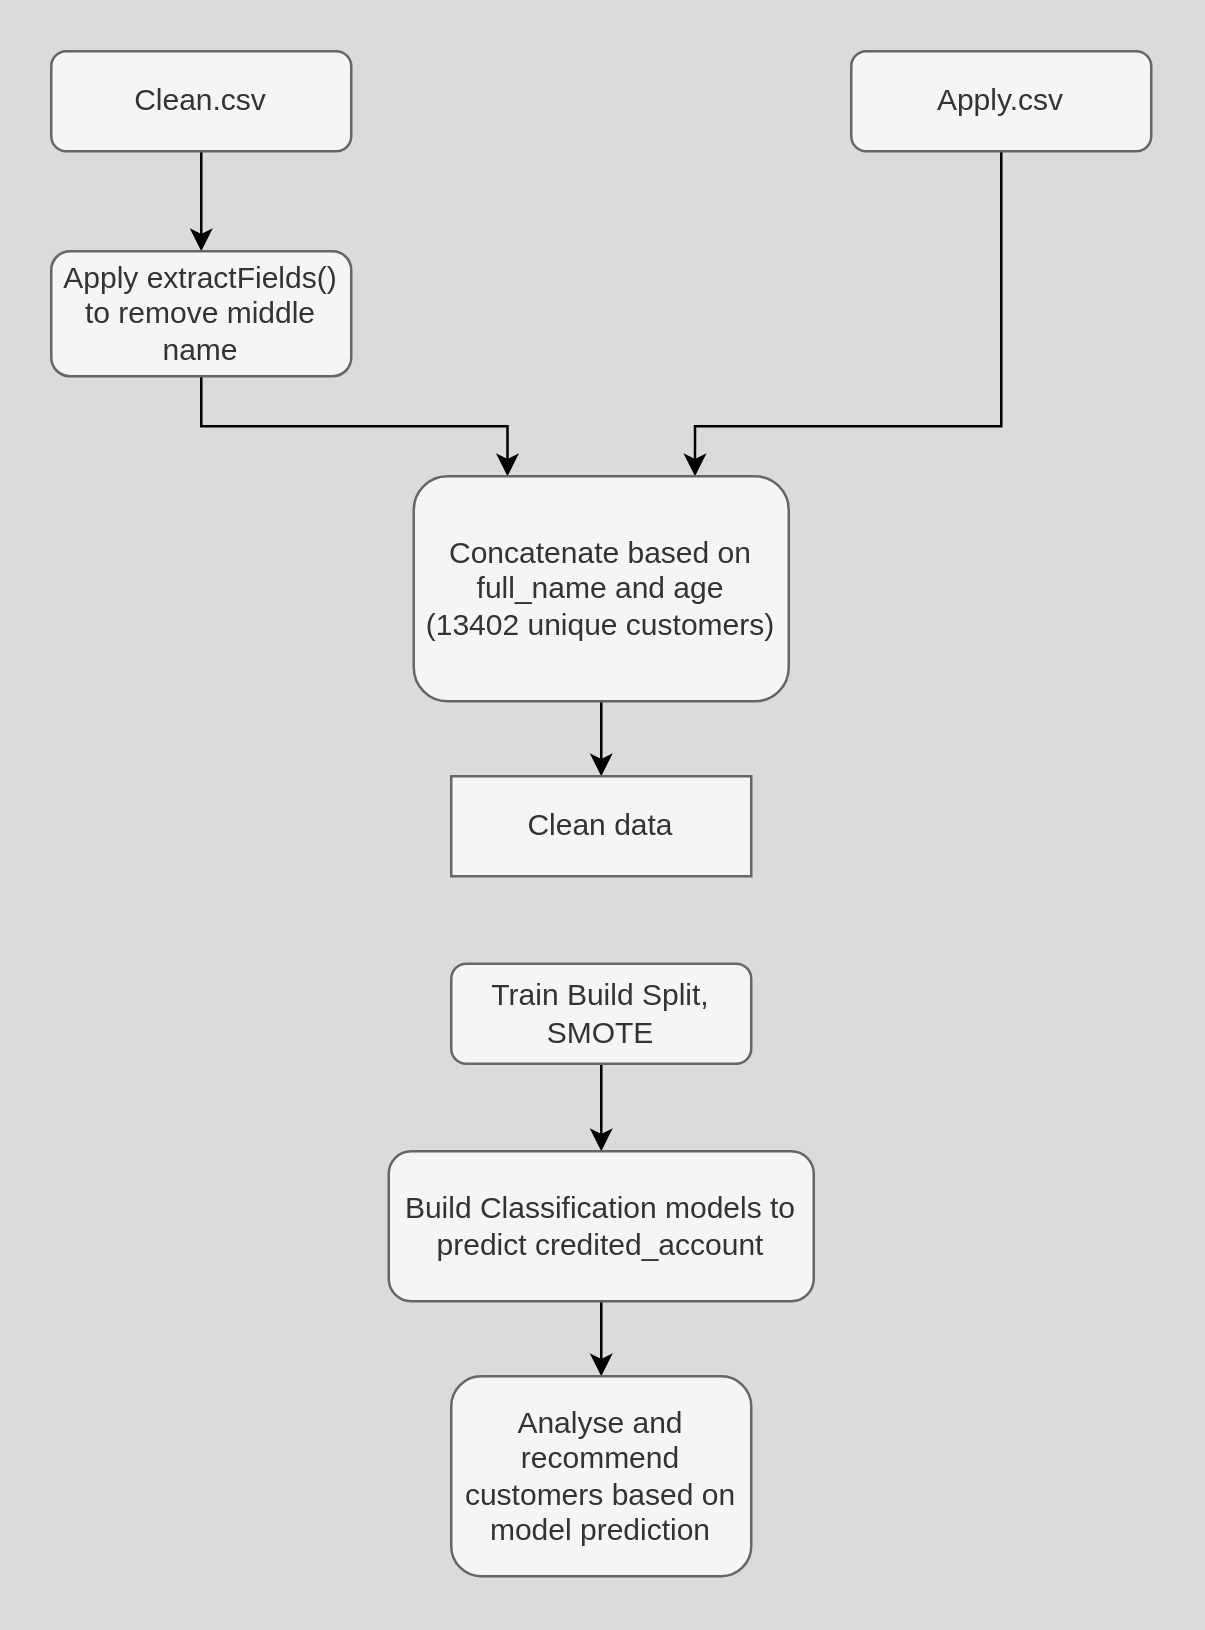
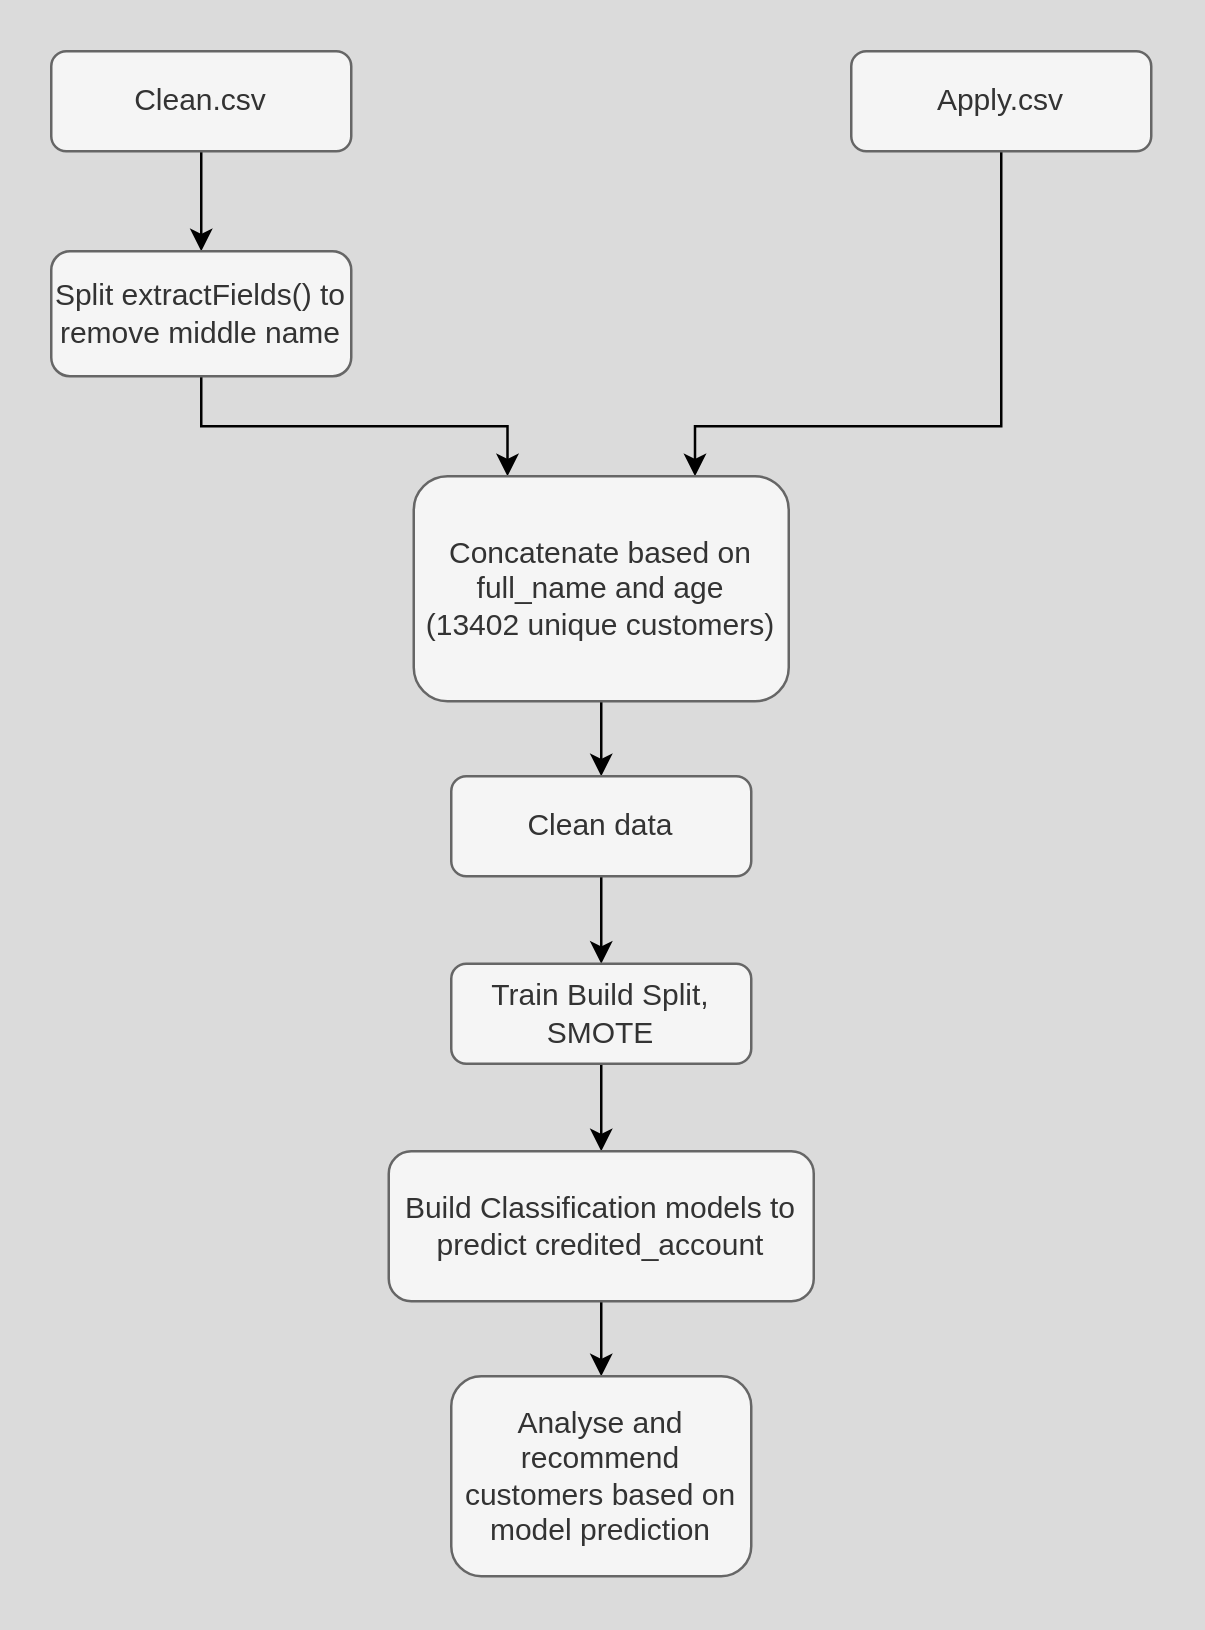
node "Apply extractFields() to remove middle name": label "Apply extractFields() to remove middle name" -> "Split extractFields() to remove middle name"
node "Clean data": shape rectangle -> rounded rectangle
edge "Clean data" -> "Train Build Split, SMOTE": added
